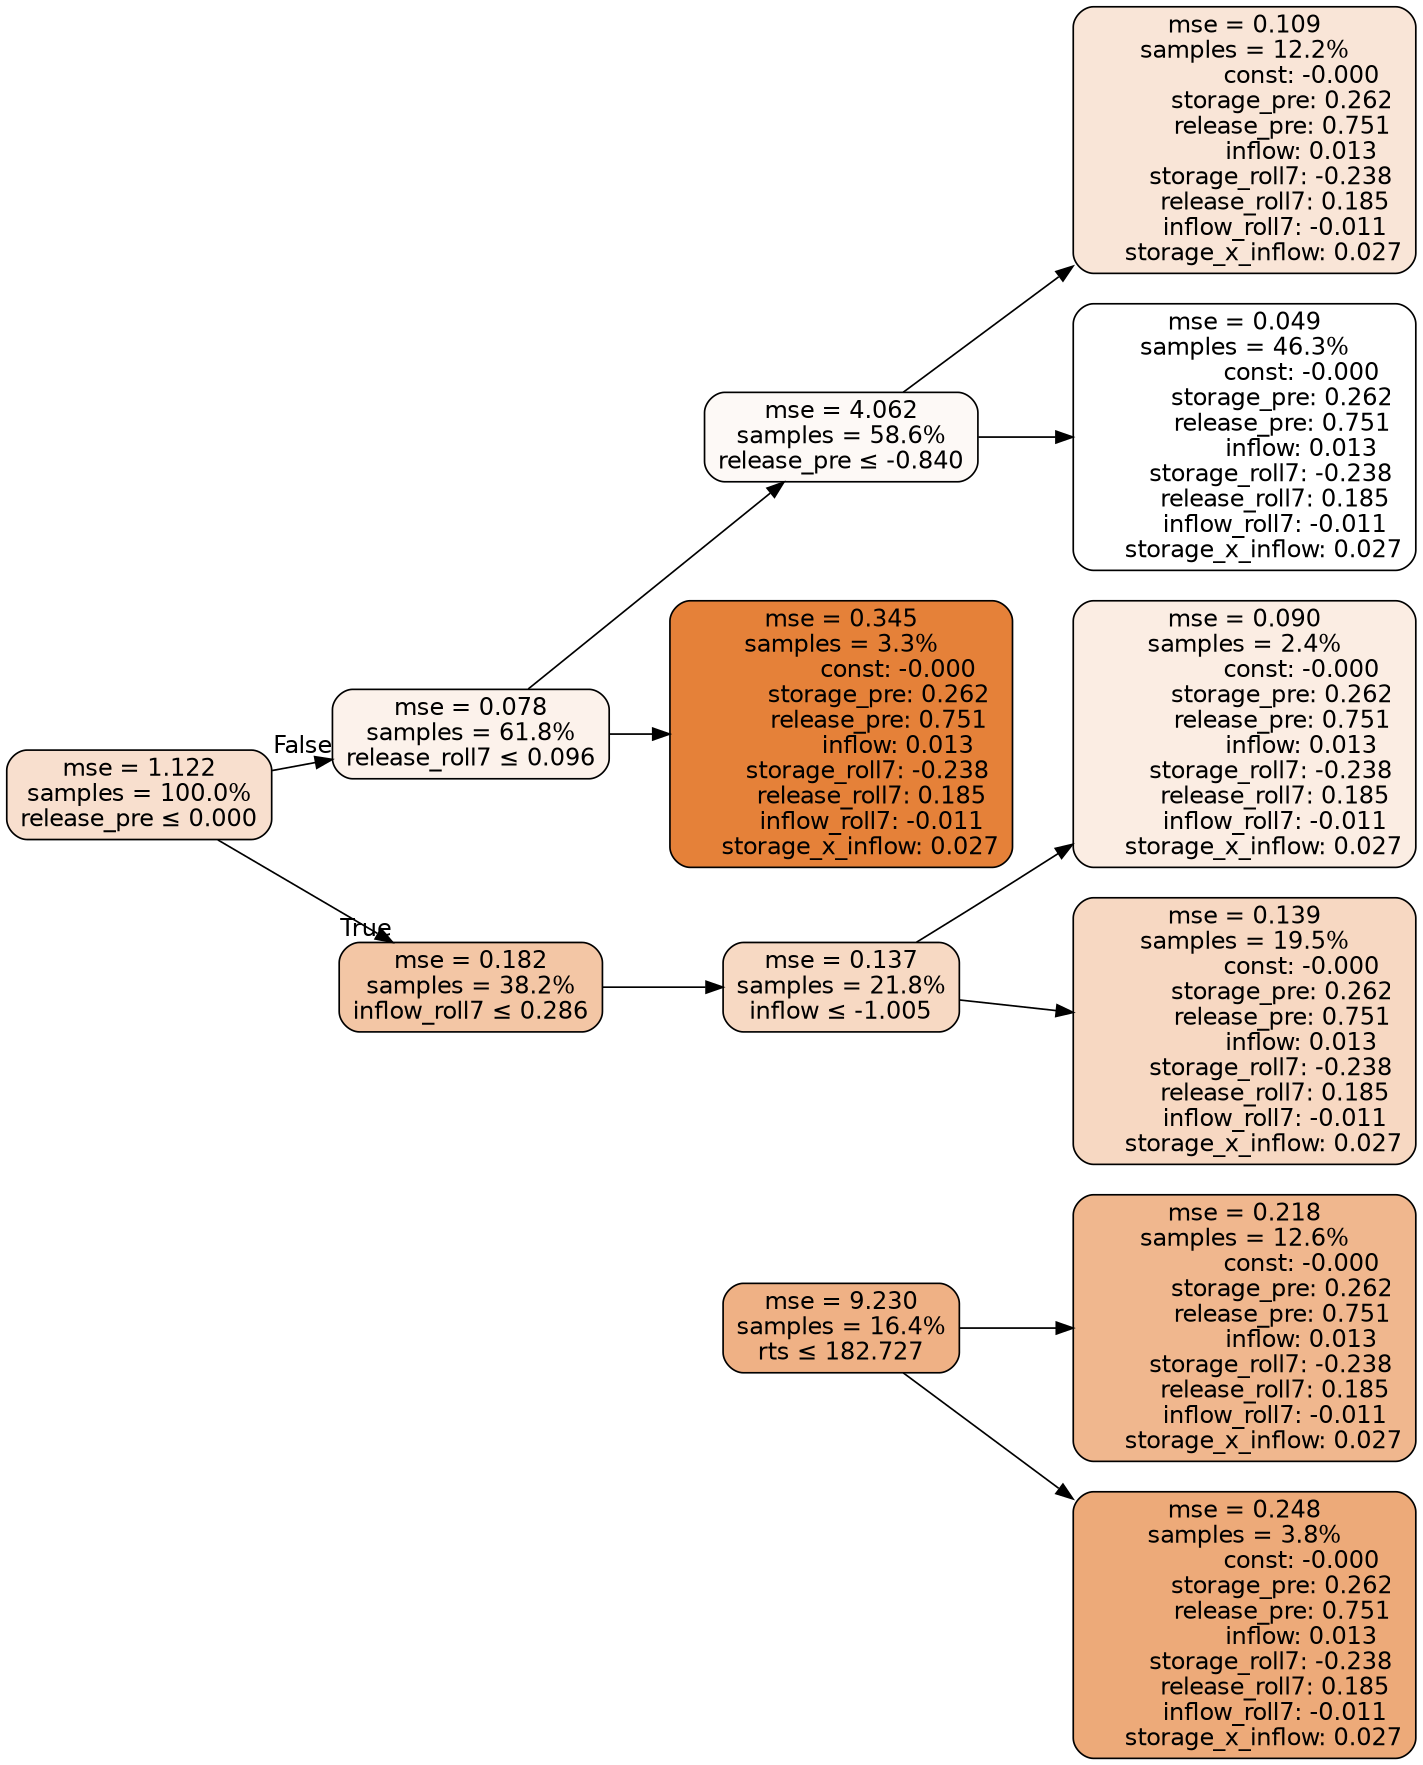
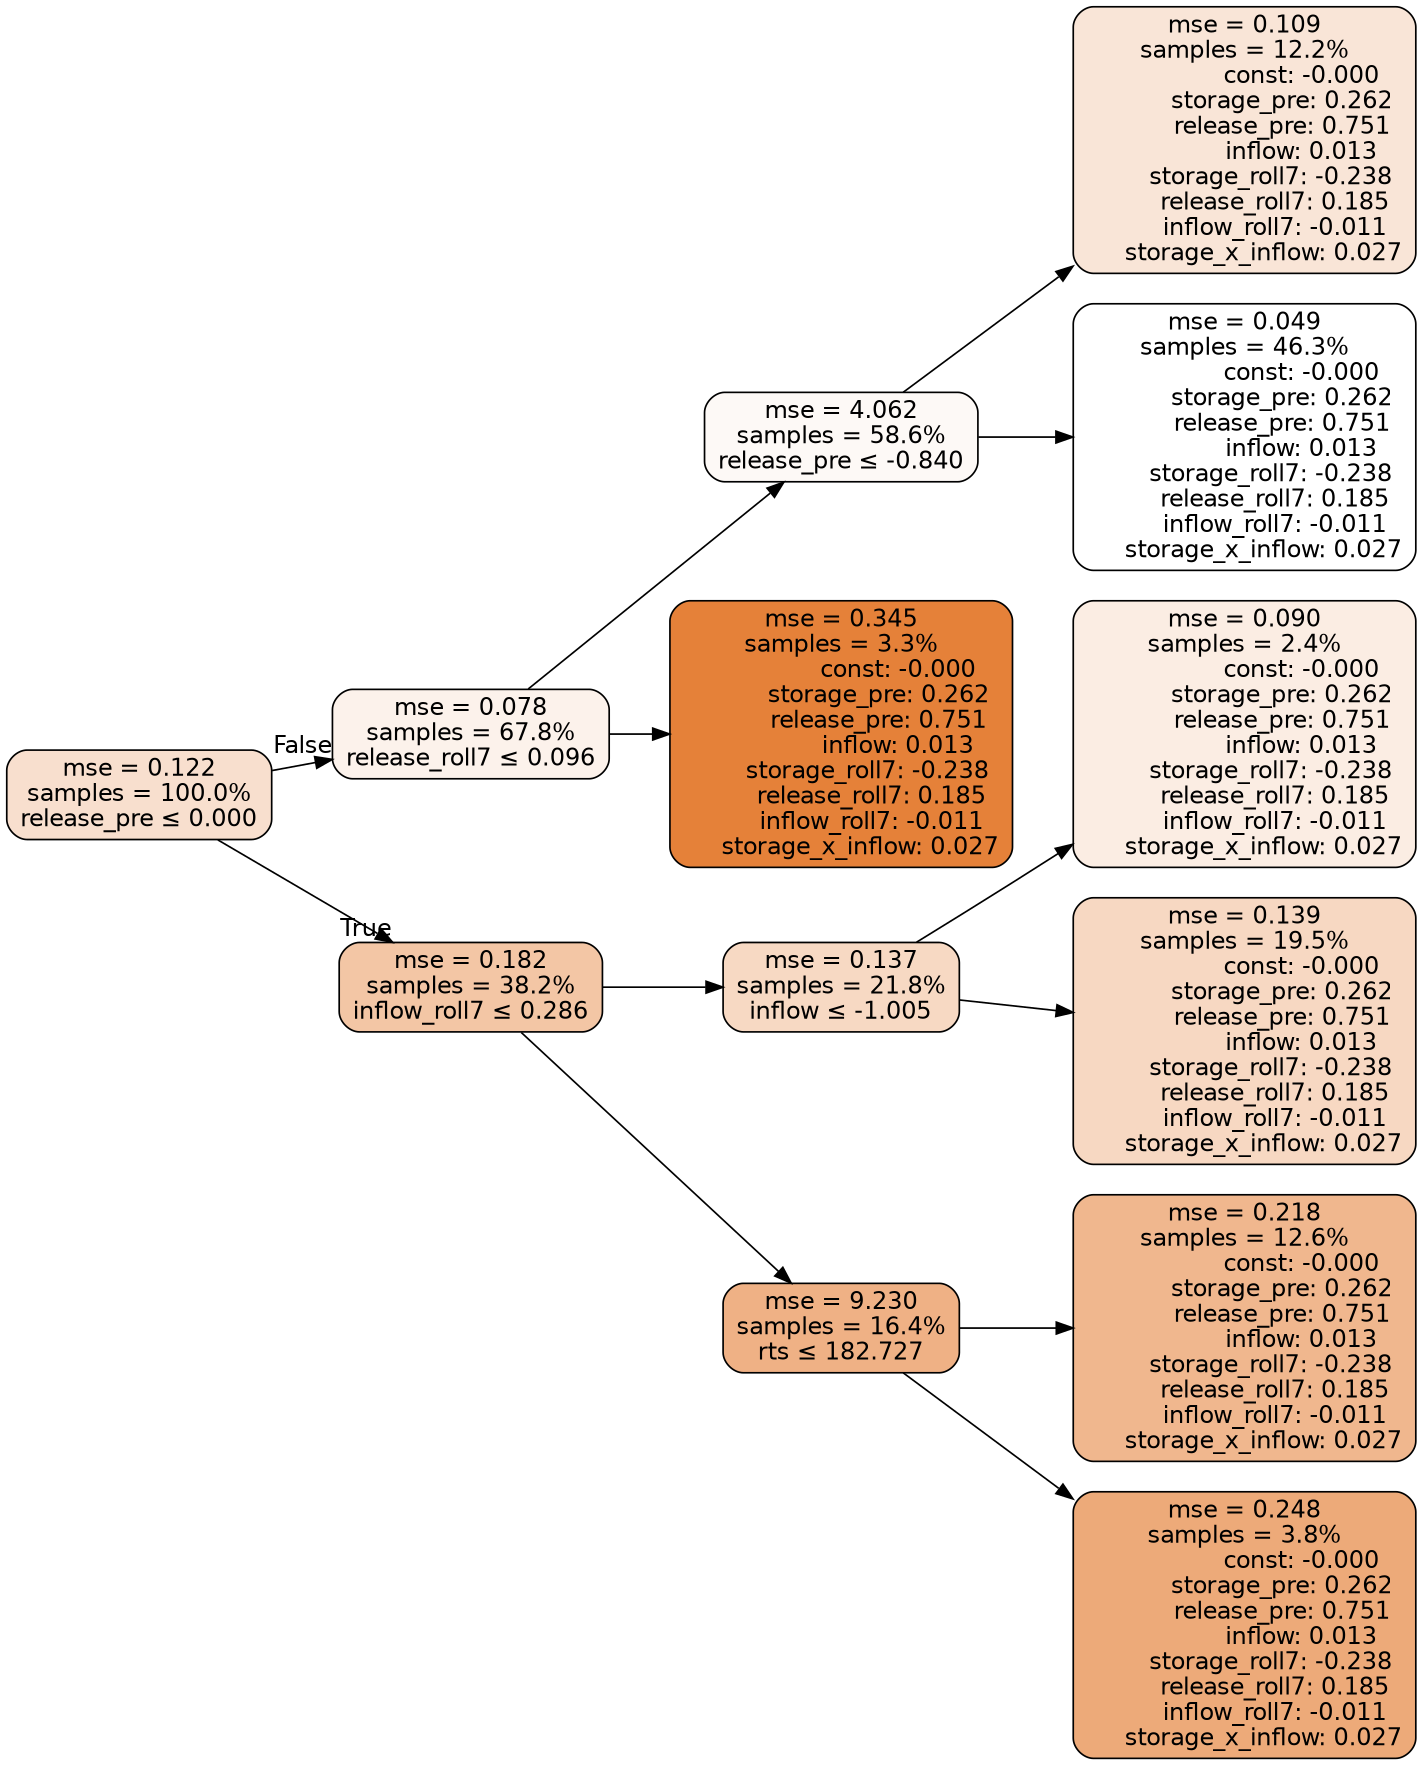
node "mse = 0.078 samples = 61.8% release_roll7 ≤ 0.096": label "mse = 0.078 samples = 61.8% release_roll7 ≤ 0.096" -> "mse = 0.078 samples = 67.8% release_roll7 ≤ 0.096"
node "mse = 1.122 samples = 100.0% release_pre ≤ 0.000": label "mse = 1.122 samples = 100.0% release_pre ≤ 0.000" -> "mse = 0.122 samples = 100.0% release_pre ≤ 0.000"
edge "mse = 0.182 samples = 38.2% inflow_roll7 ≤ 0.286" -> "mse = 9.230 samples = 16.4% rts ≤ 182.727": added
